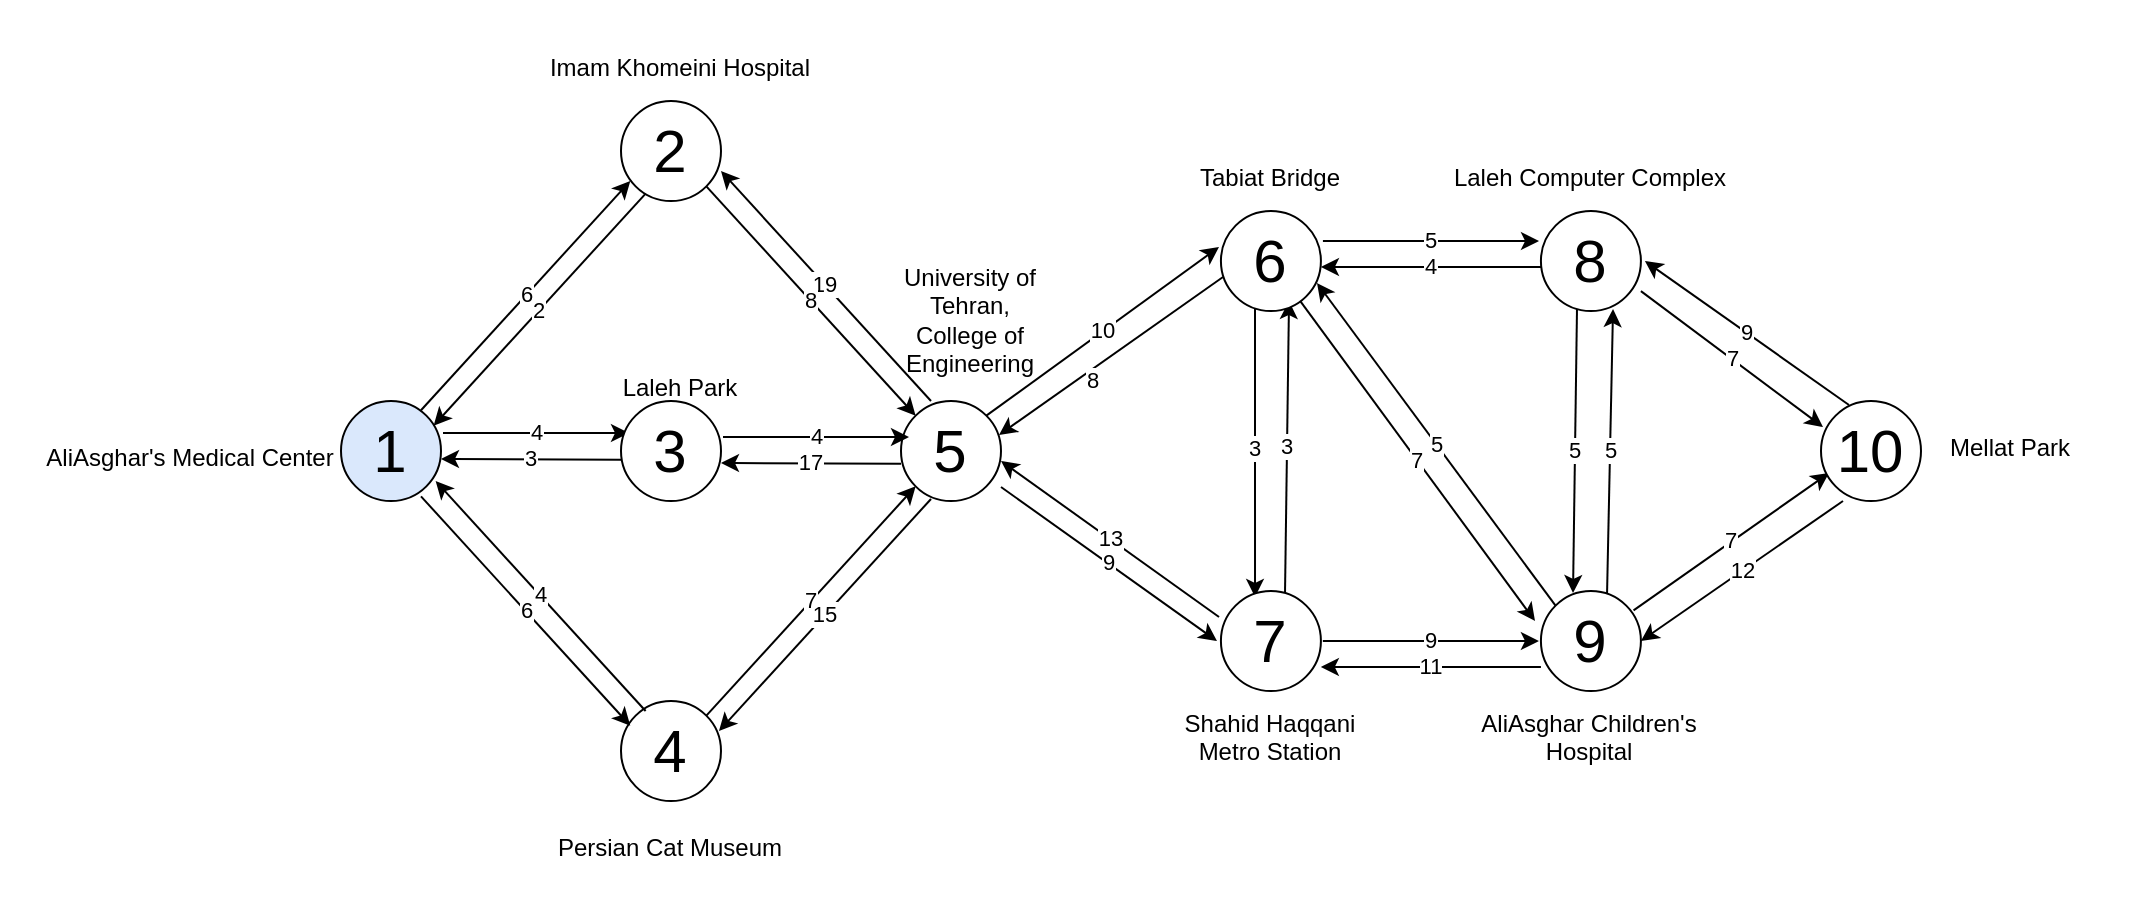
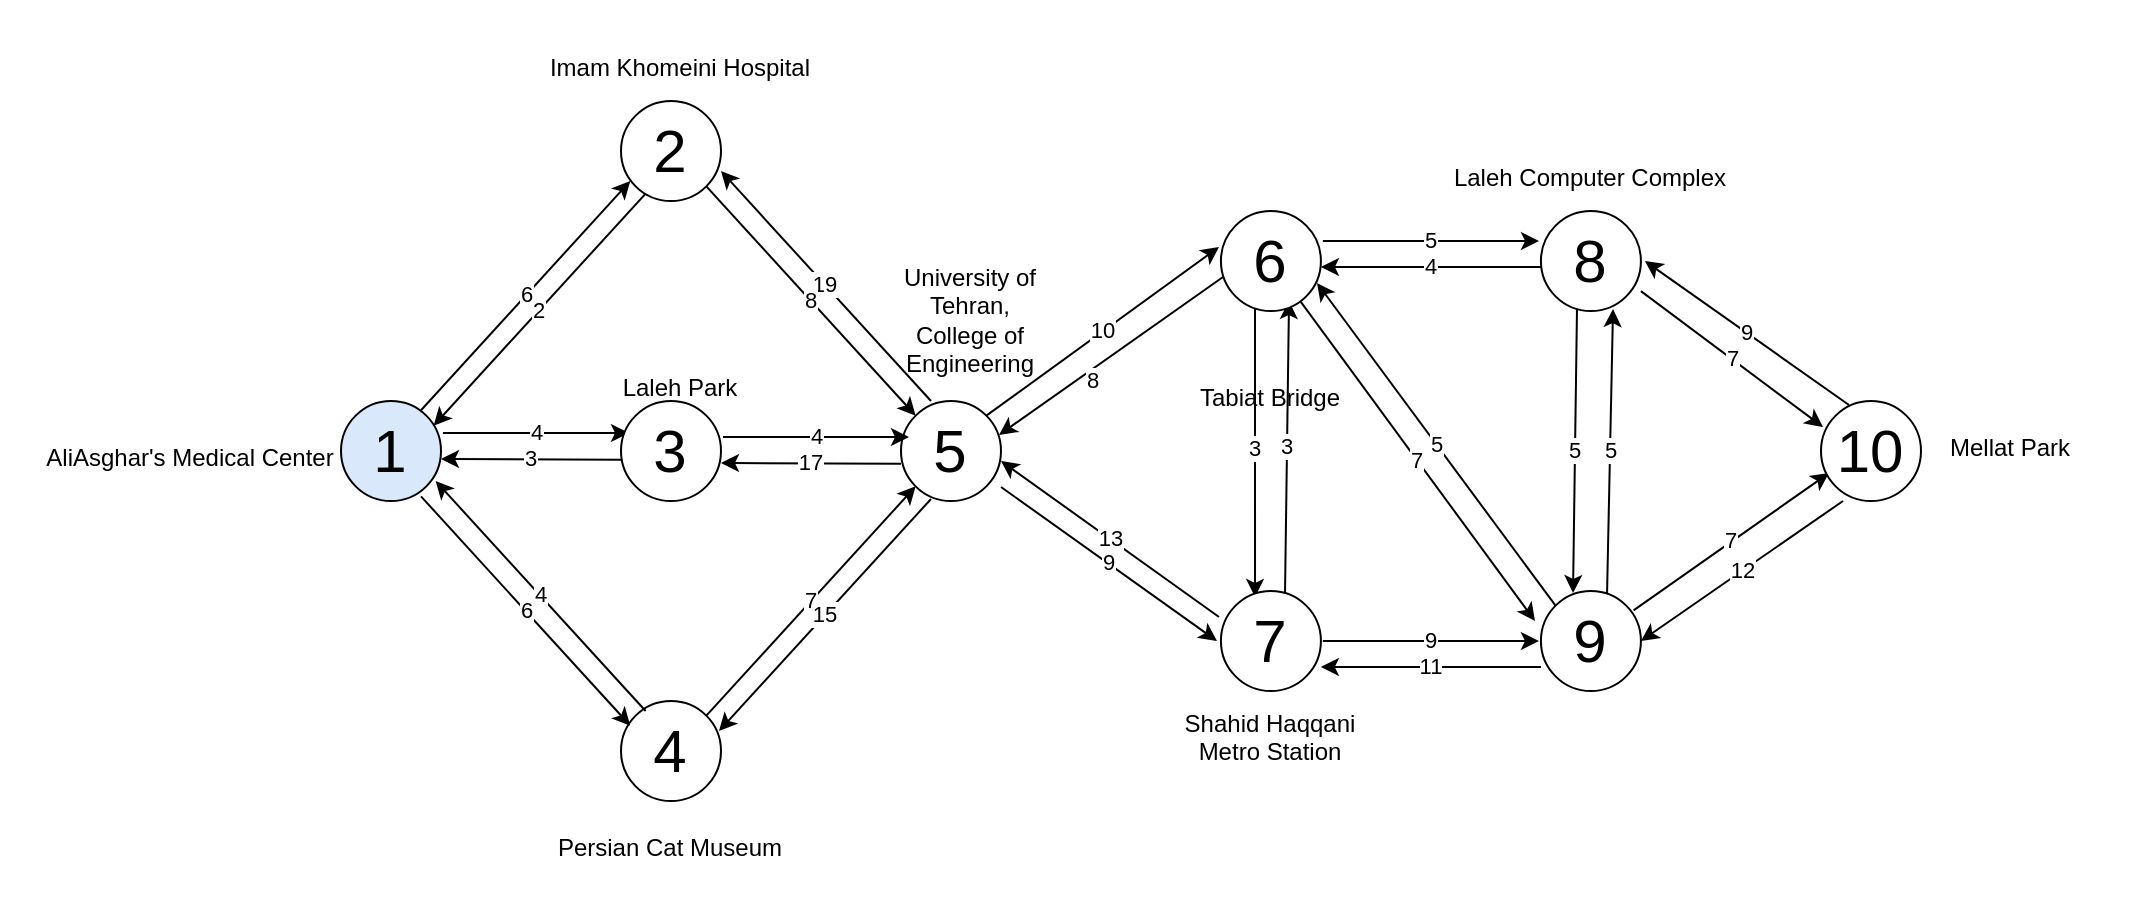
node "Tabiat Bridge": moved (1271, 181) -> (1271, 401)
node "AliAsghar Children's Hospital": removed
